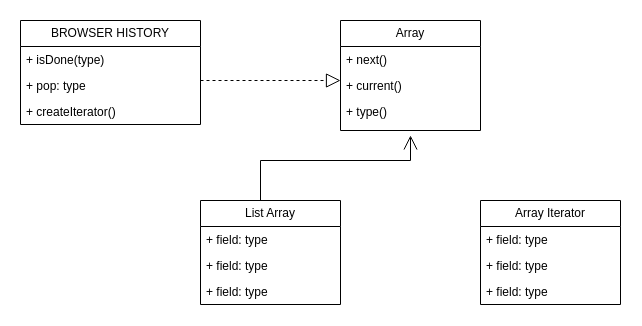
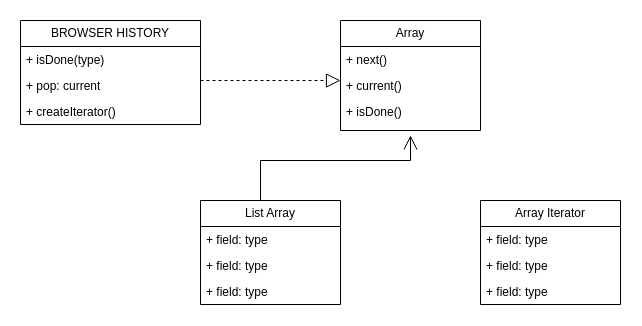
node "+ pop: type": label "+ pop: type" -> "+ pop: current"
node "+ type()": label "+ type()" -> "+ isDone()"
